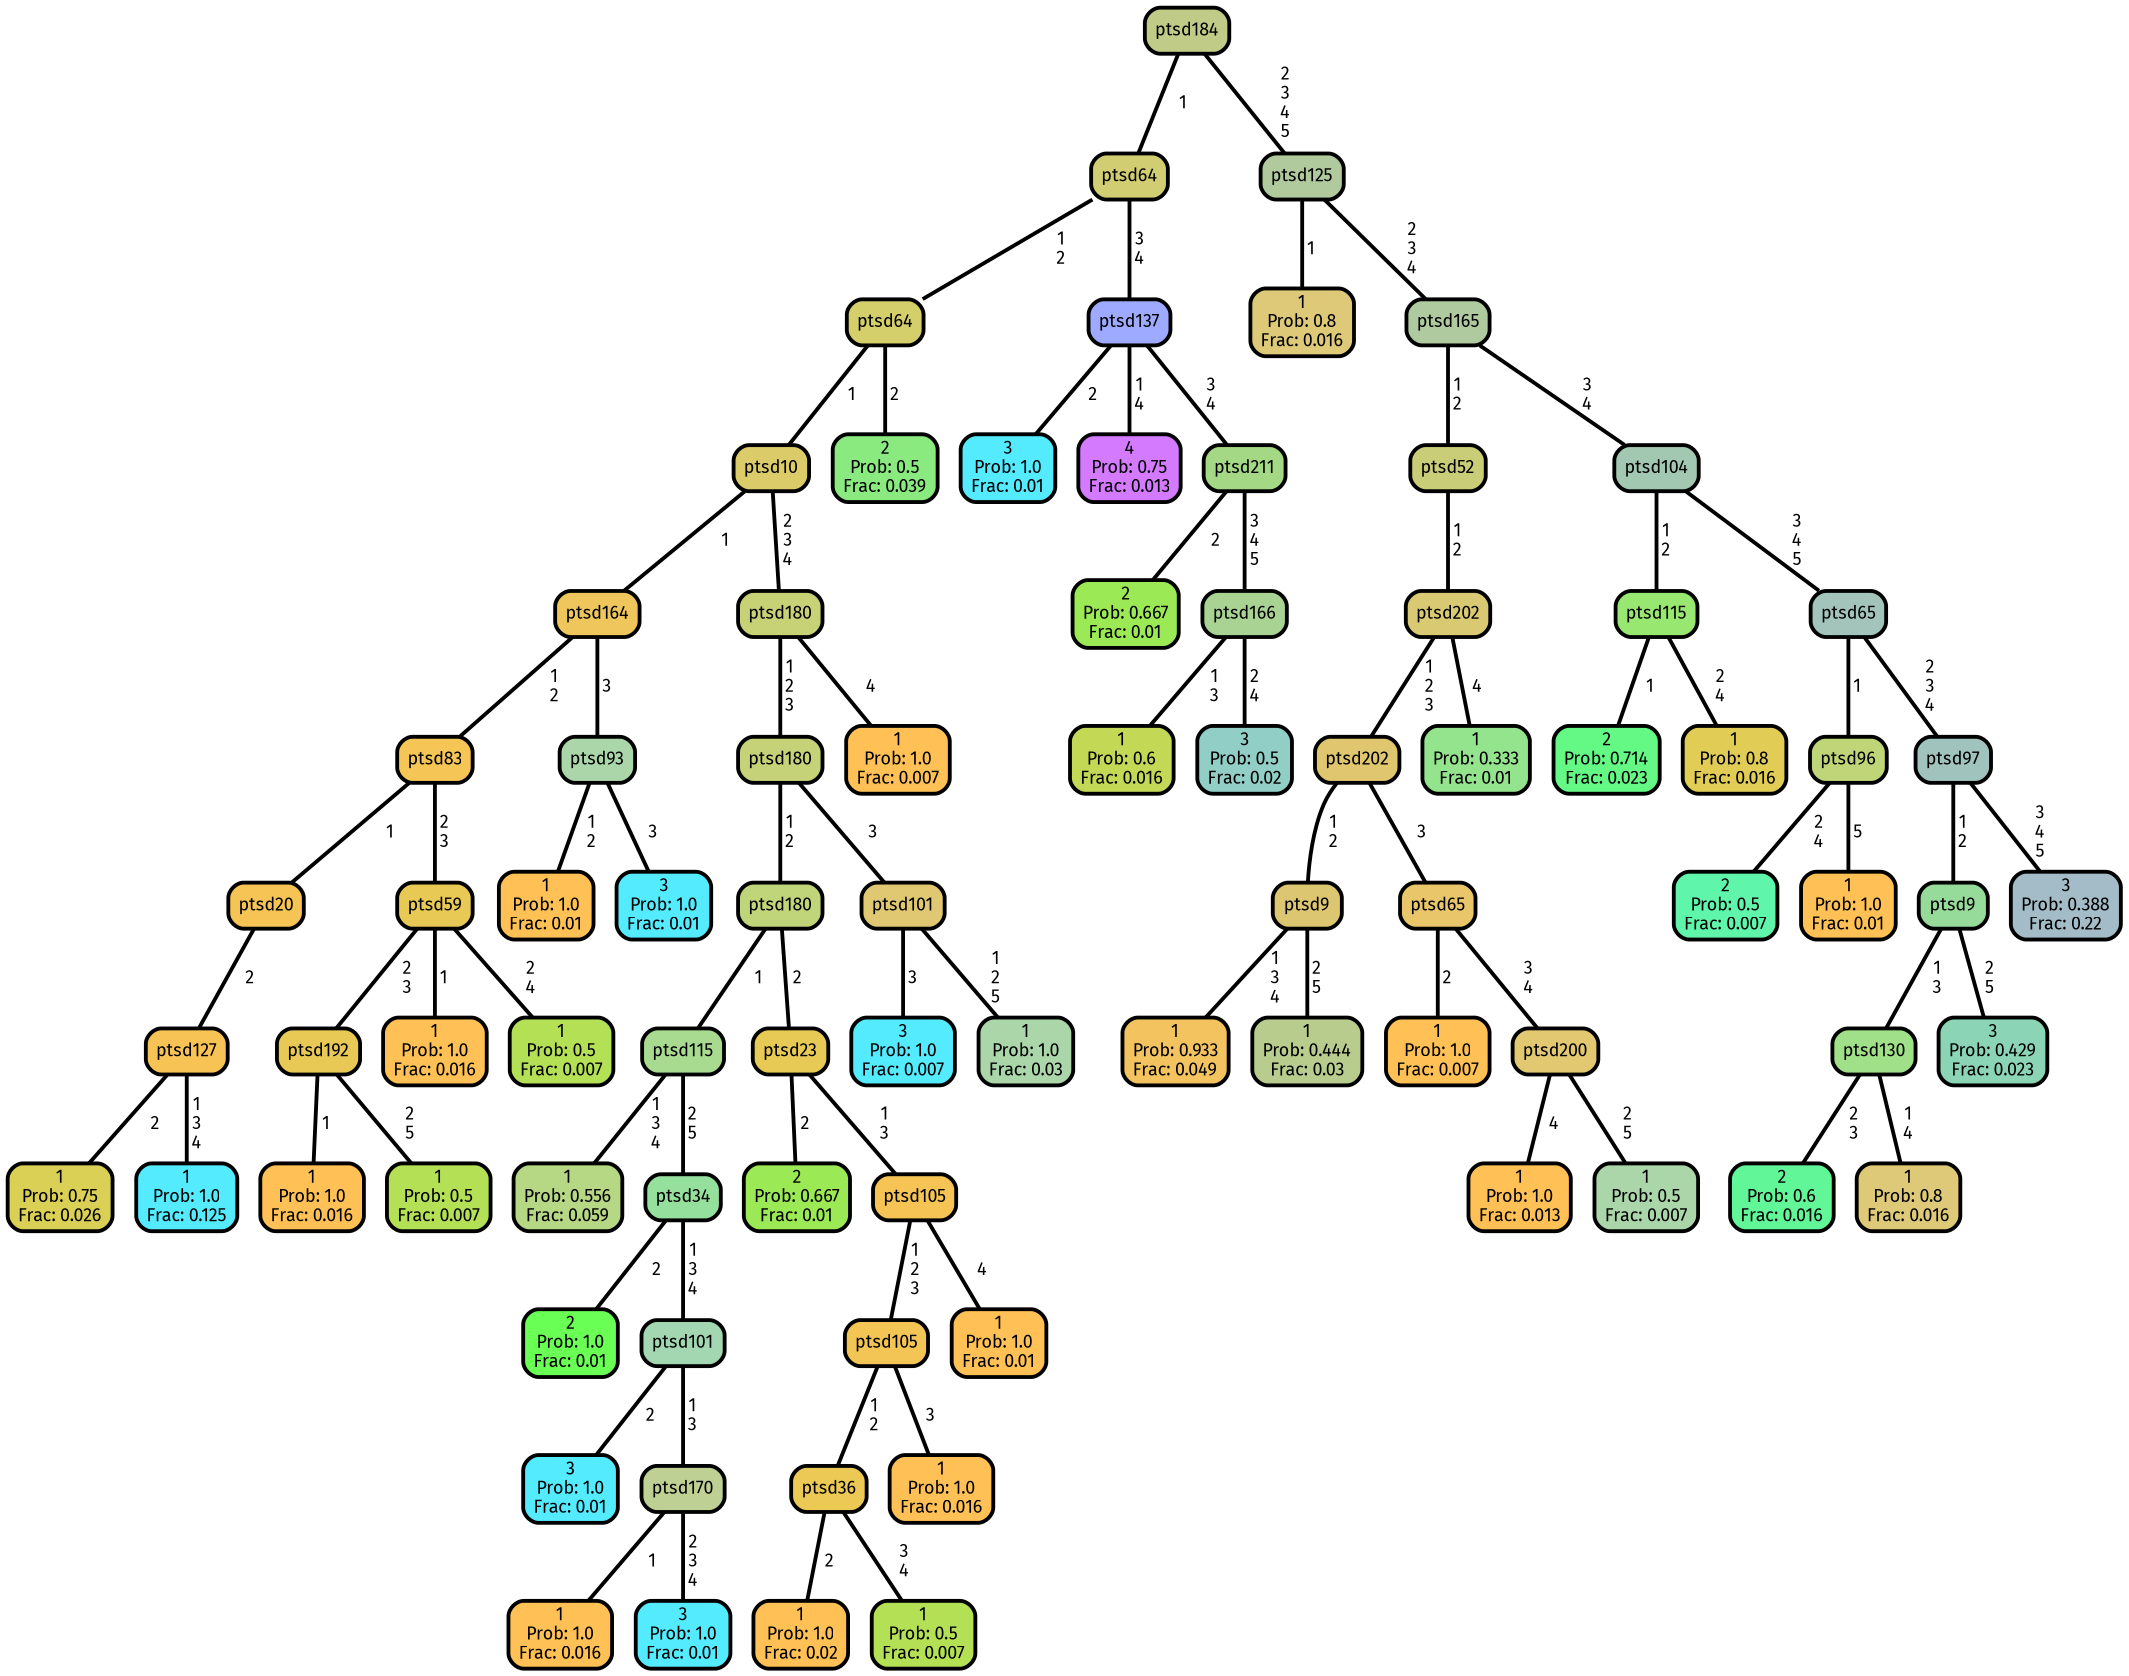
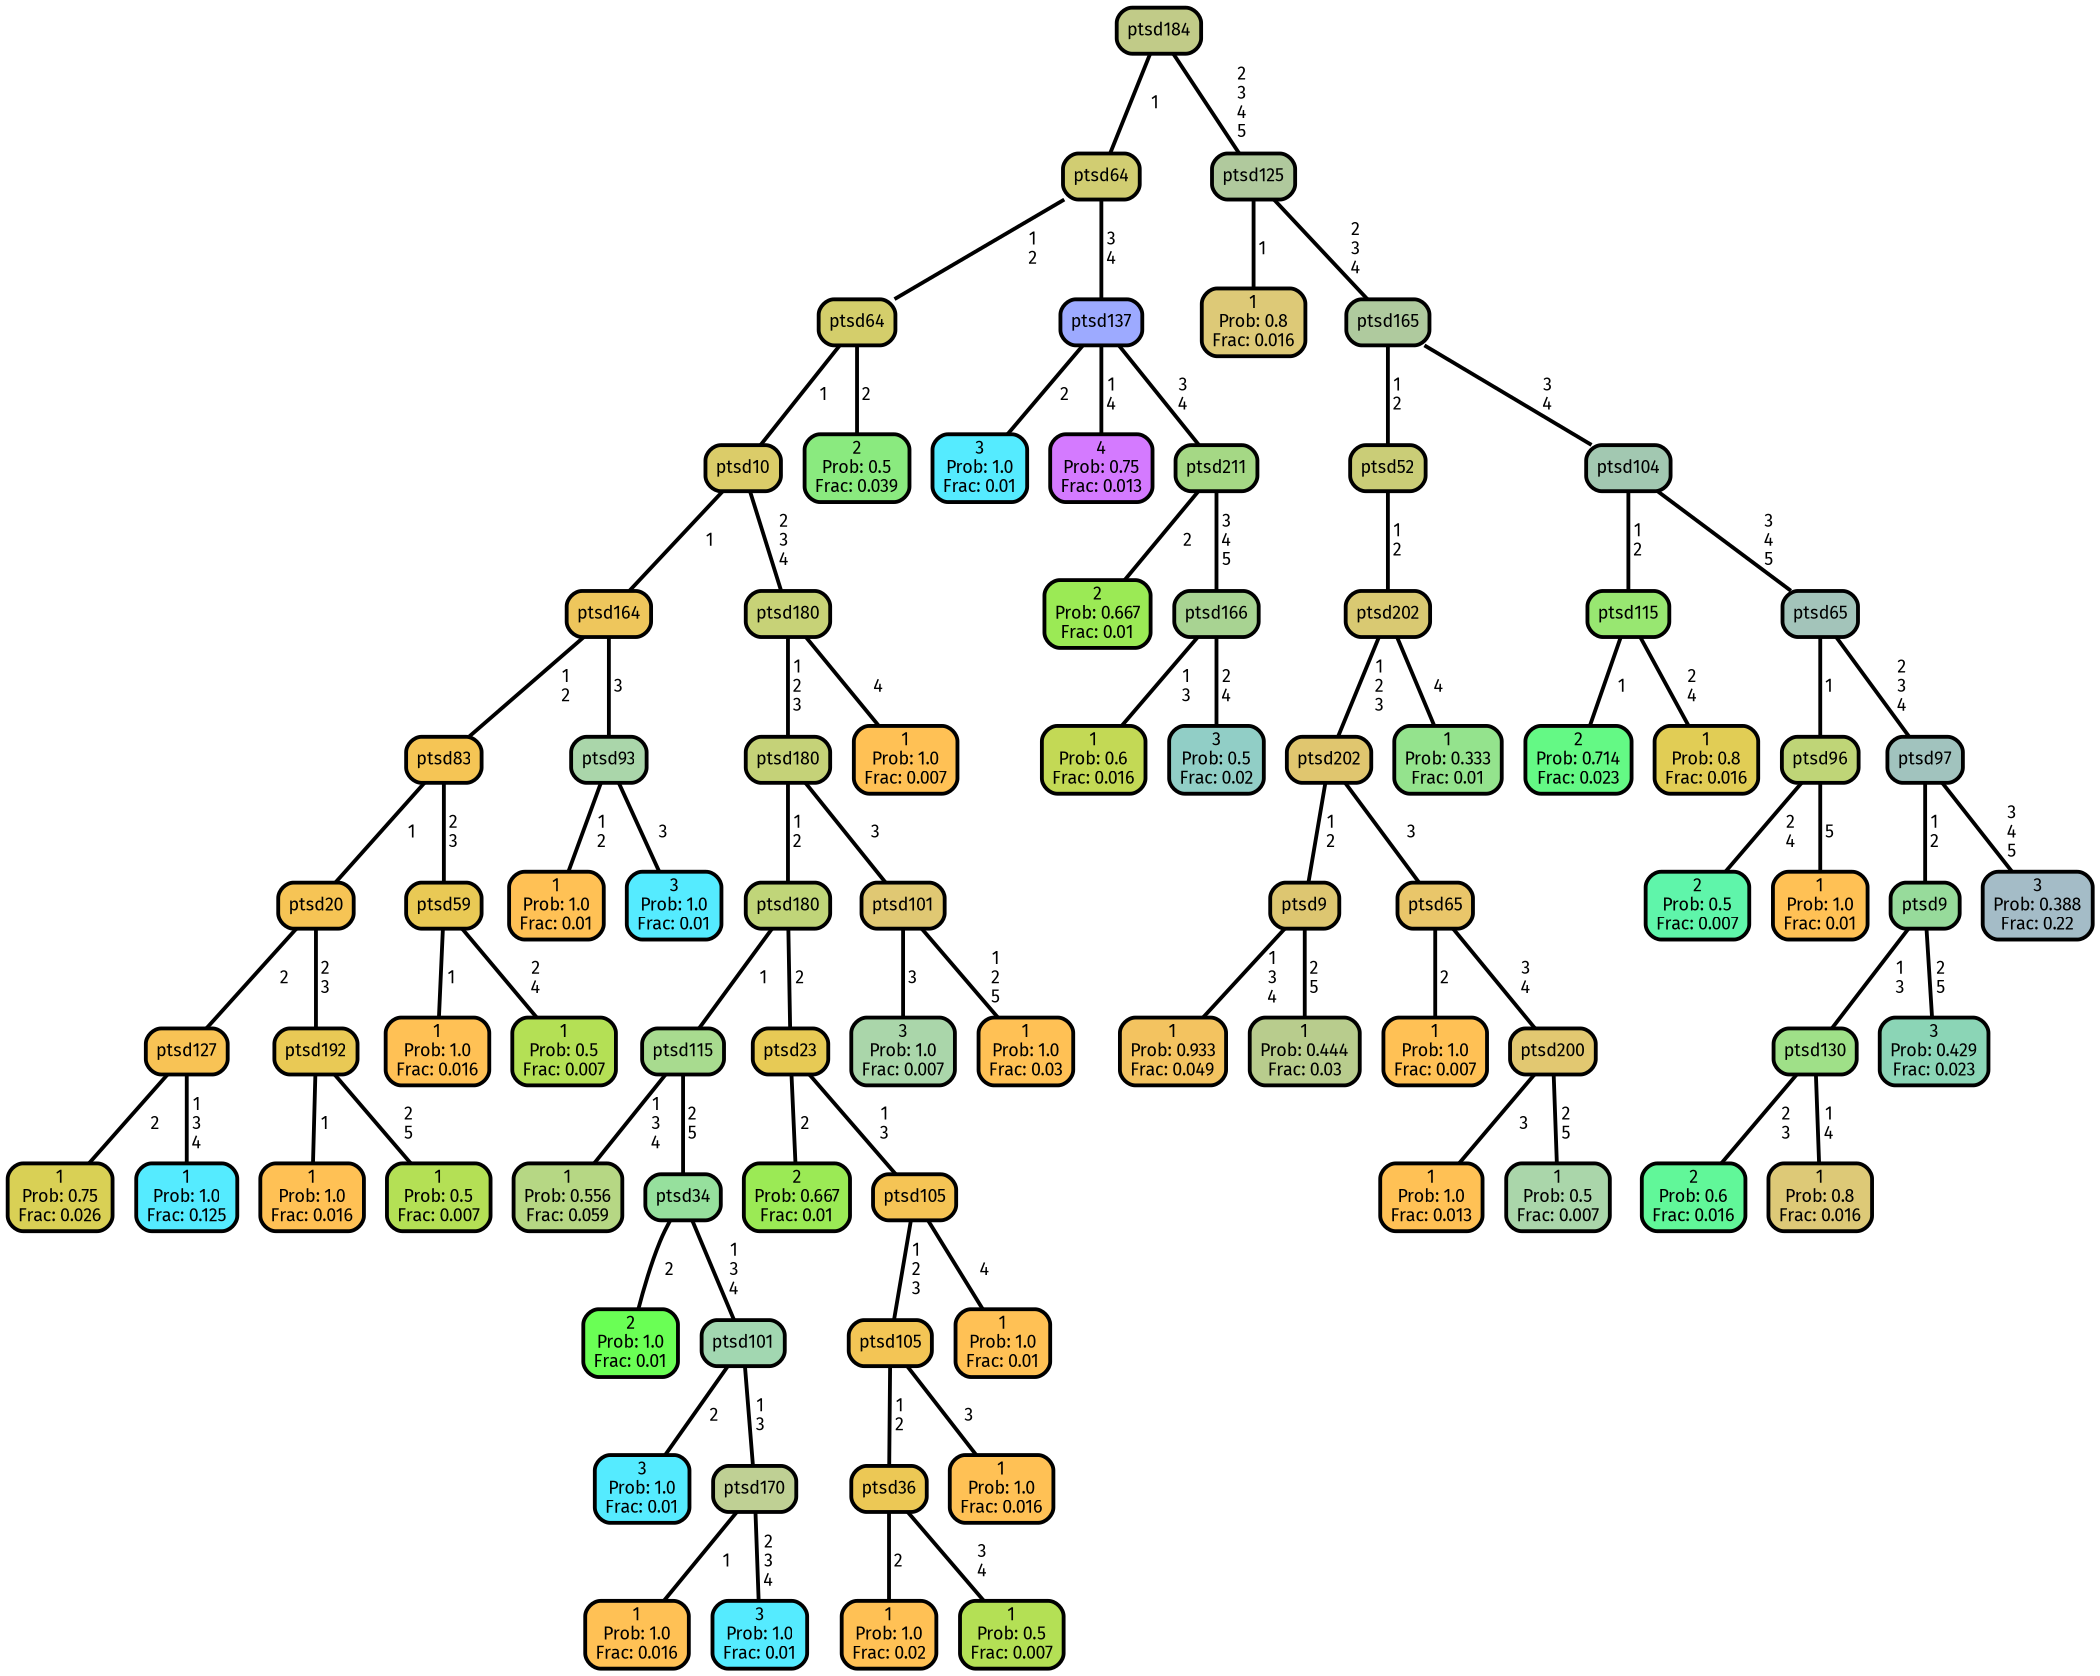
edge "ptsd59" -- "ptsd192": now "ptsd20" -- "ptsd192"
node "3 Prob: 1.0 Frac: 0.007": fillcolor #55ebff -> #aad6aa
node "1 Prob: 1.0 Frac: 0.03": fillcolor #aad6aa -> #ffc155
edge "ptsd200" -- "1 Prob: 1.0 Frac: 0.013": label " 4" -> " 3"
